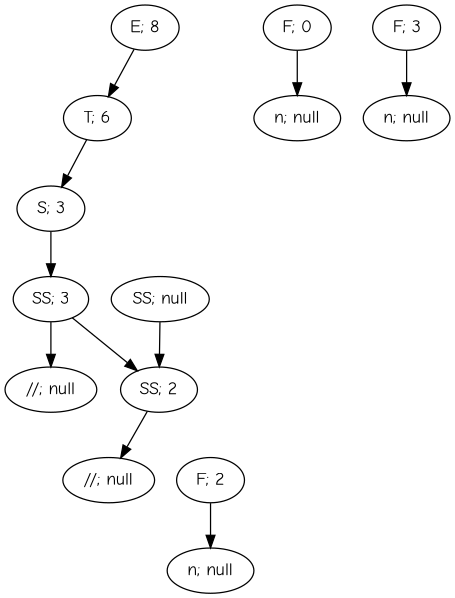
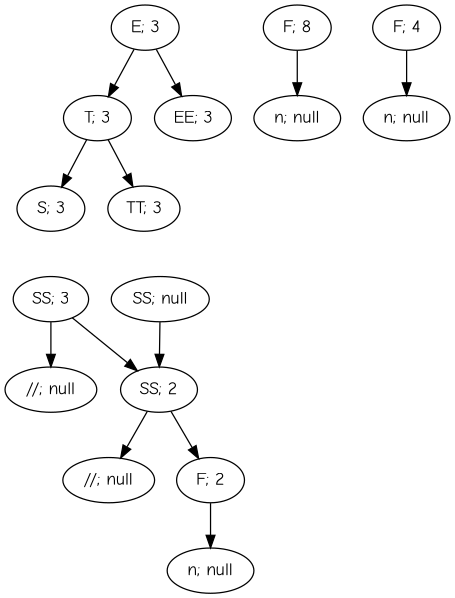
node "E; 8": label "E; 8" -> "E; 3"
node "F; 0": label "F; 0" -> "F; 8"
node "F; 3": label "F; 3" -> "F; 4"
node "T; 6": label "T; 6" -> "T; 3"
node "EE; 3": added
node "TT; 3": added
edge "S; 3" -> "SS; 3": removed
edge "SS; 2" -> "F; 2": added
